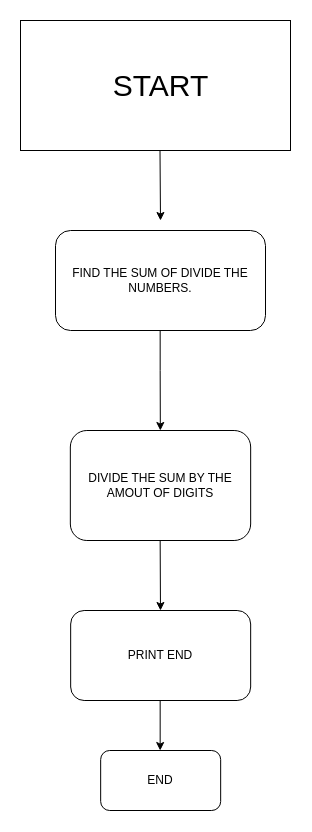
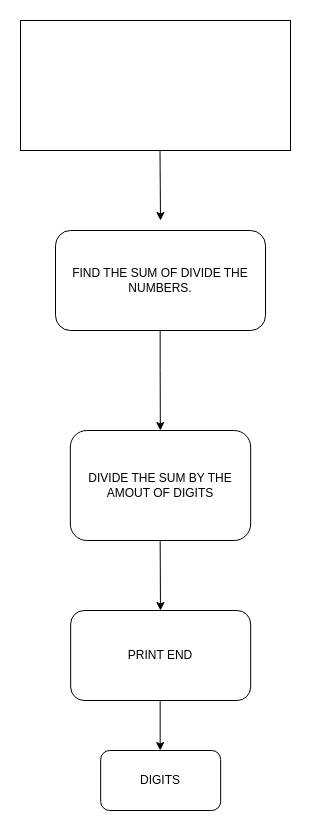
node "START": removed
node "END": label "END" -> "DIGITS"
